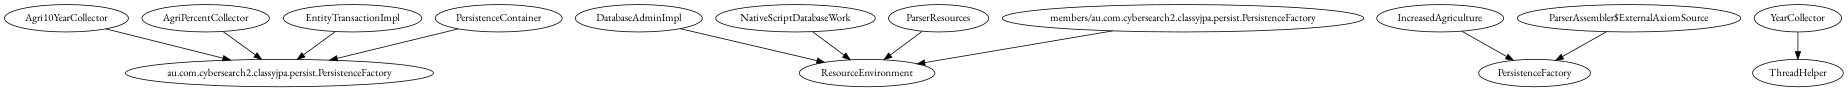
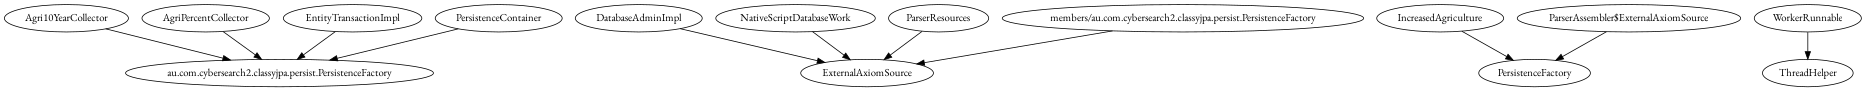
node "YearCollector": label "YearCollector" -> "WorkerRunnable"
node "ResourceEnvironment": label "ResourceEnvironment" -> "ExternalAxiomSource"
